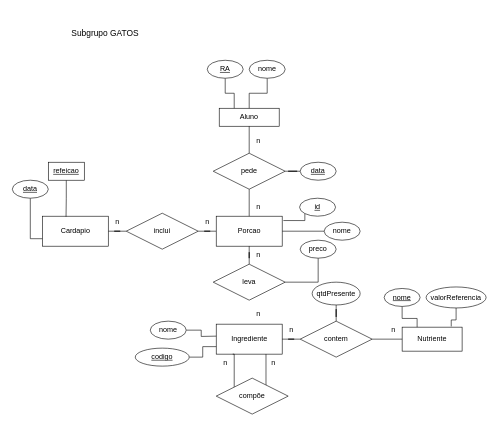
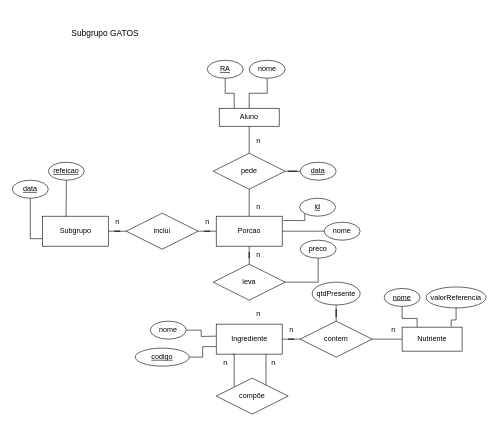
node "refeicao": shape rectangle -> ellipse
node "Cardapio": label "Cardapio" -> "Subgrupo"
